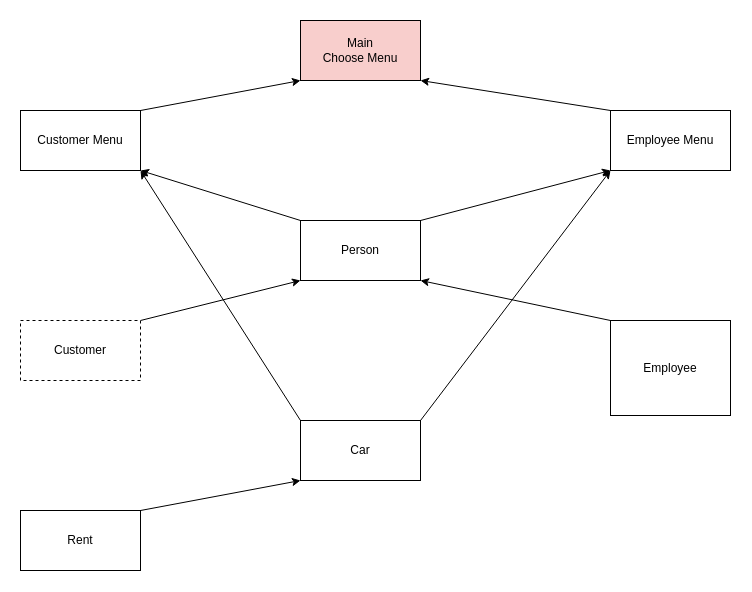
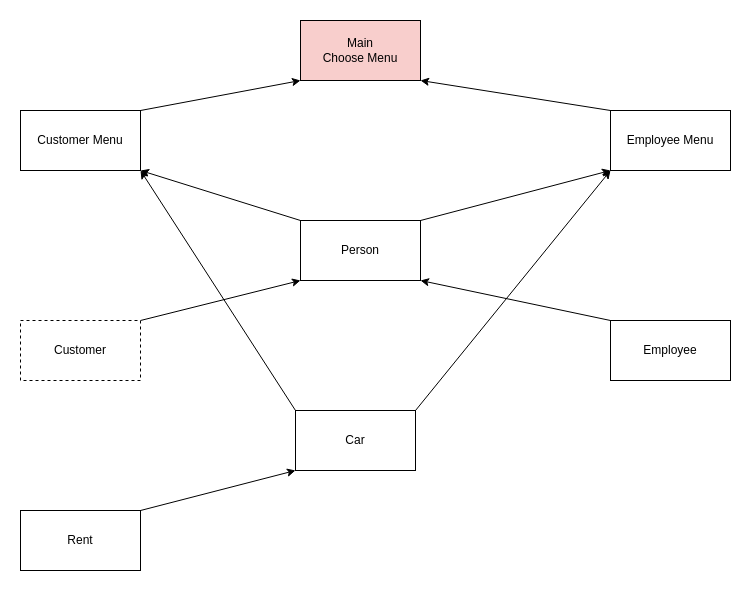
node "Employee": size 120x95 -> 120x60
node "Car": moved (361, 451) -> (356, 441)
